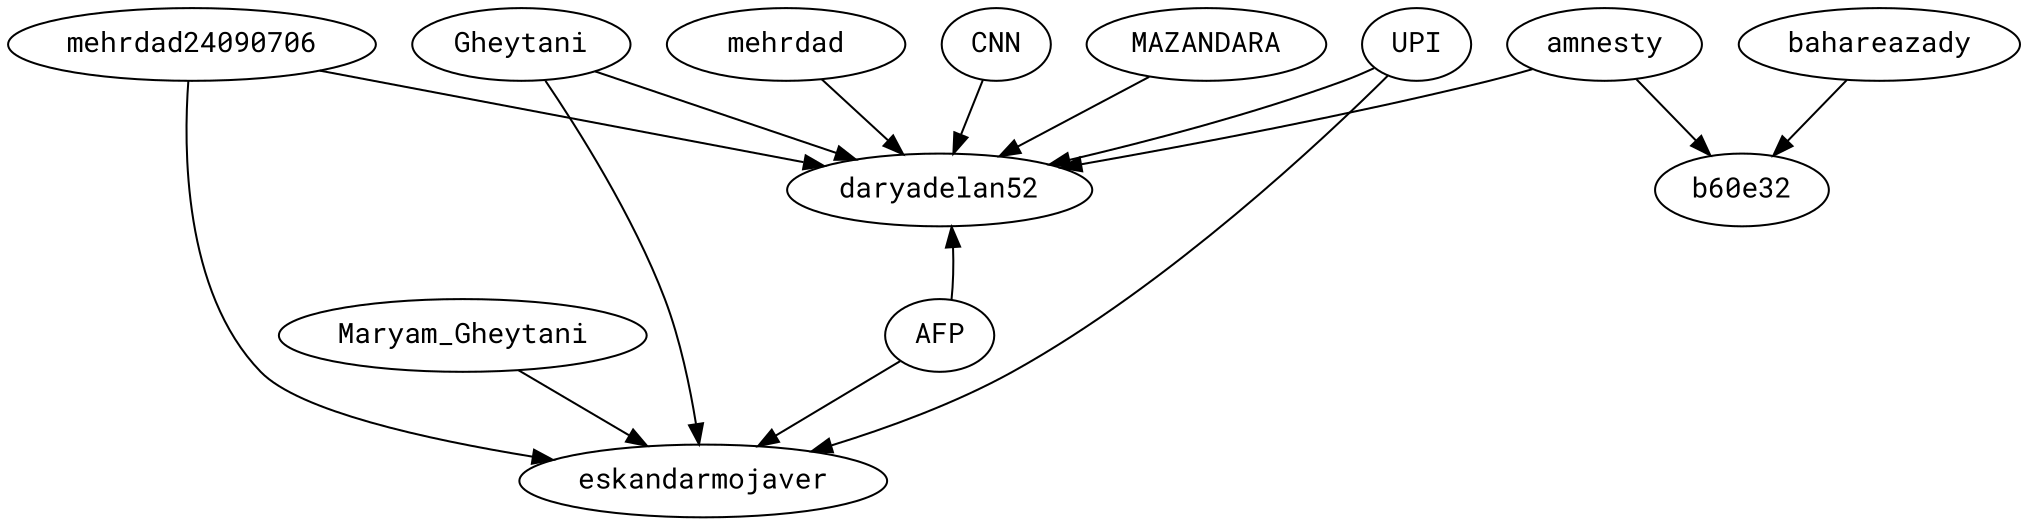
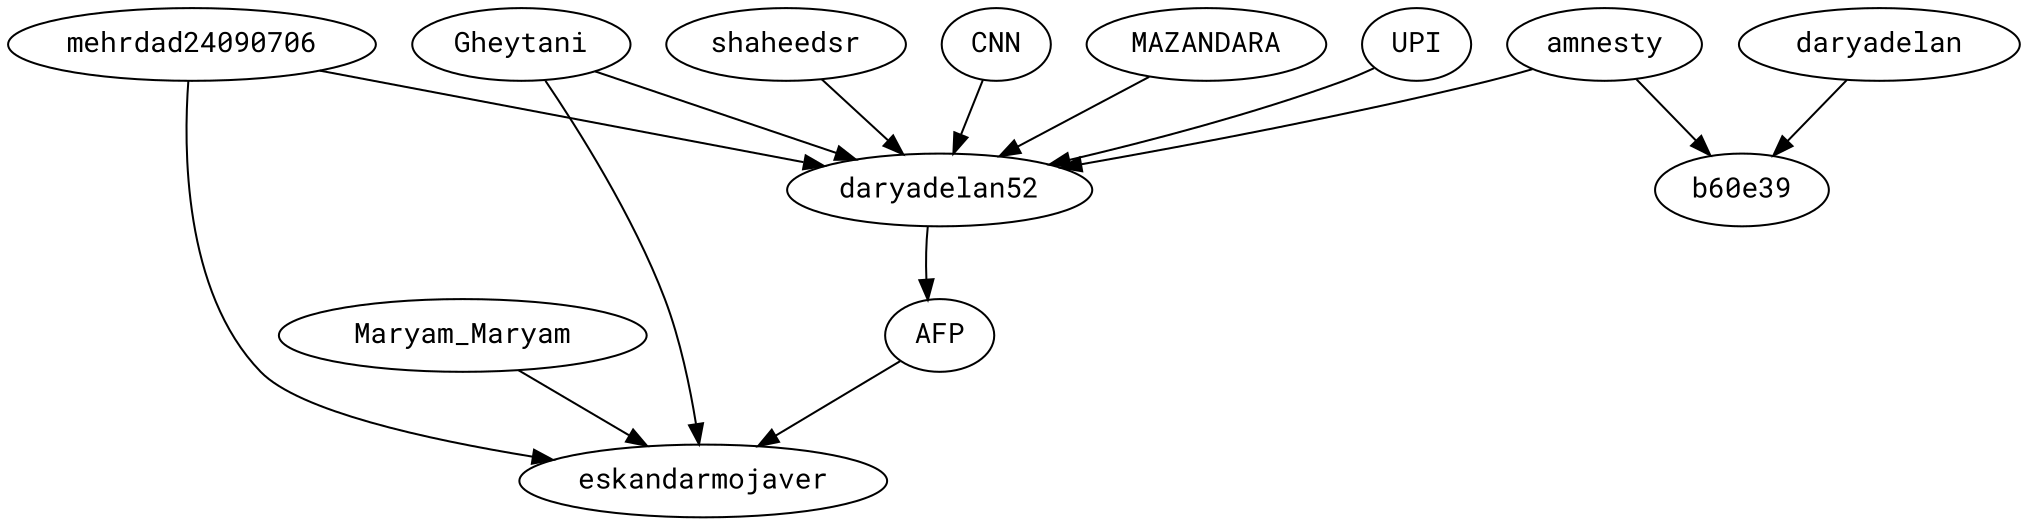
node "mehrdad": label "mehrdad" -> "shaheedsr"
node "bahareazady": label "bahareazady" -> "daryadelan"
node "b60e32": label "b60e32" -> "b60e39"
edge "AFP" -> "daryadelan52": reversed
edge "UPI" -> "eskandarmojaver": removed
node "Maryam_Gheytani": label "Maryam_Gheytani" -> "Maryam_Maryam"
